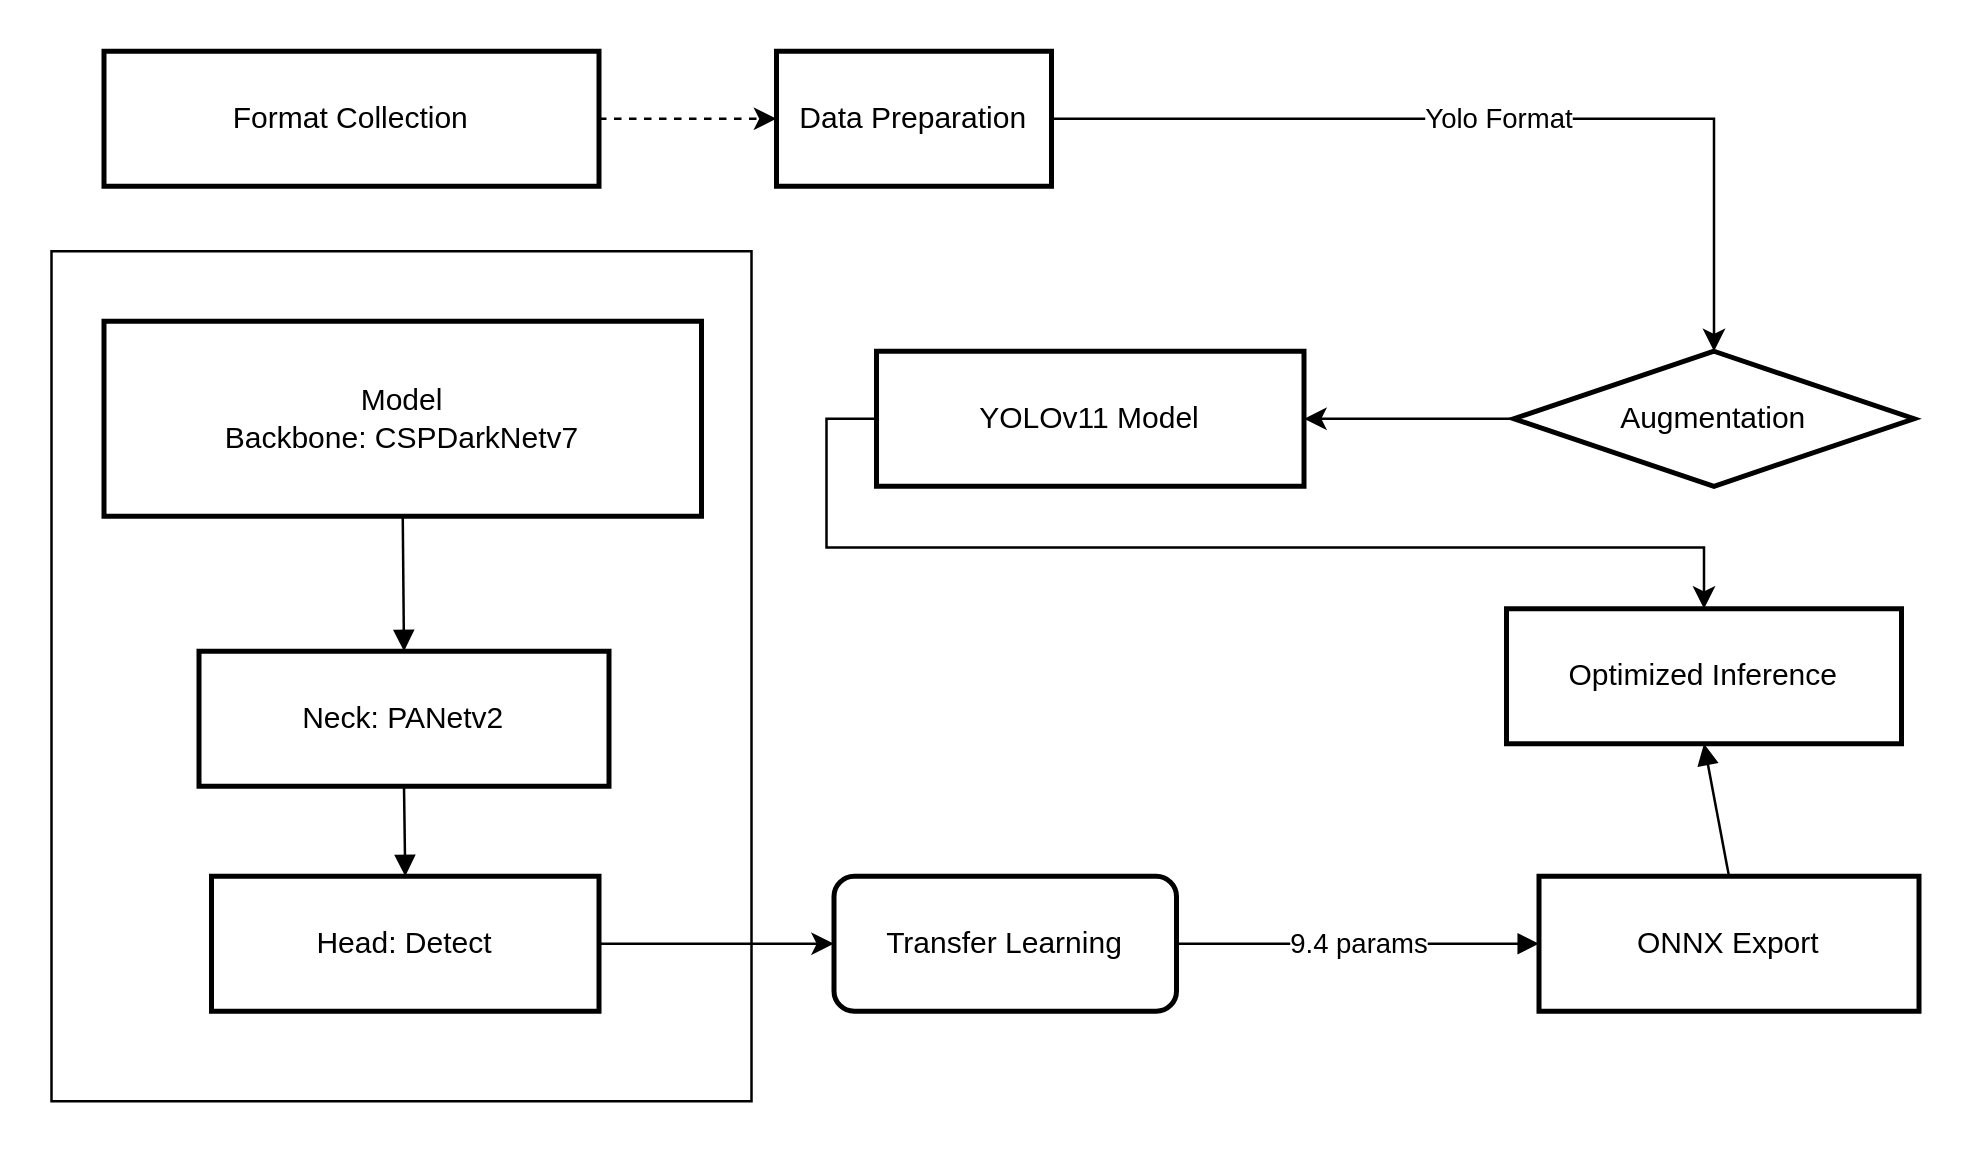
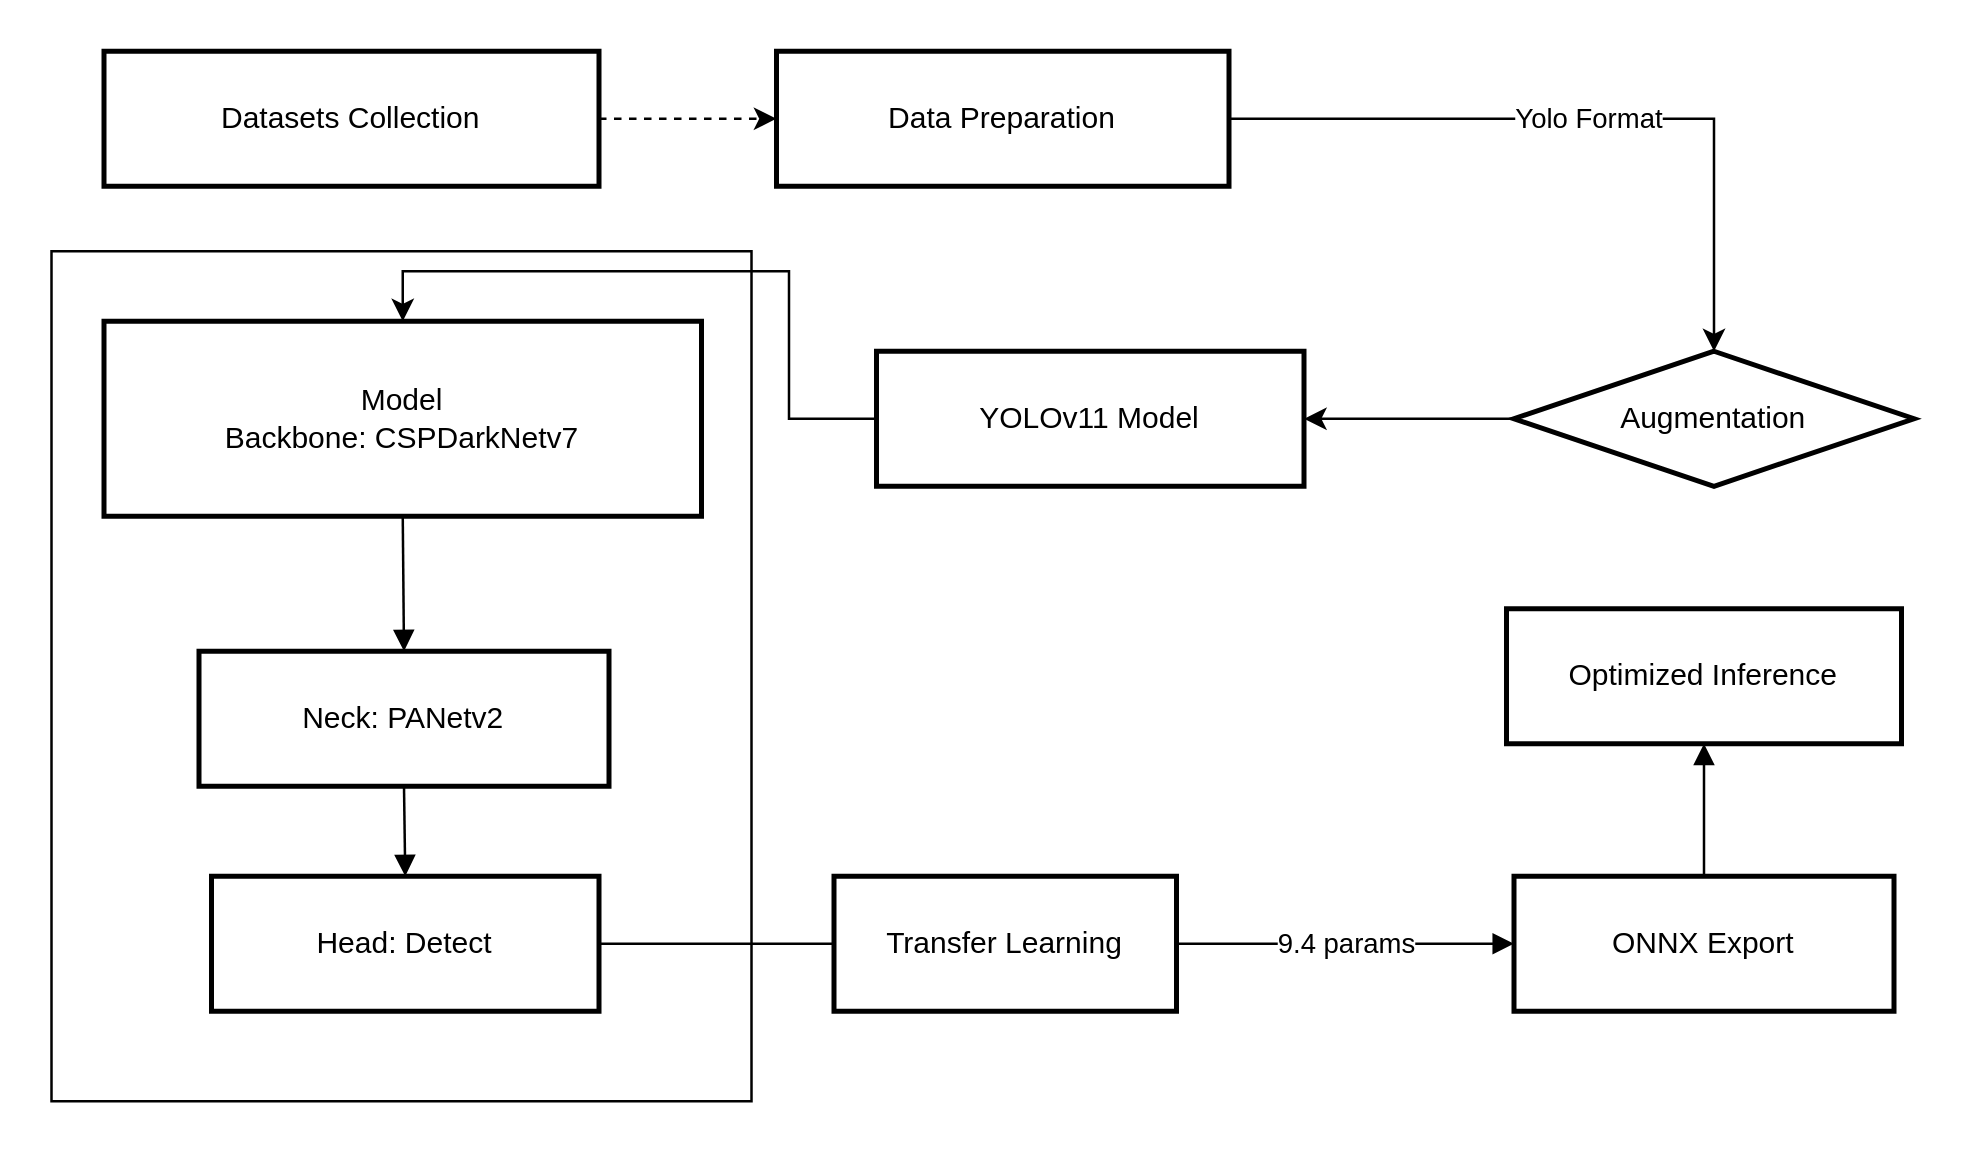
node "Format Collection": label "Format Collection" -> "Datasets Collection"
node "Data Preparation": size 275x135 -> 453x135
edge "YOLOv11 Model" -> "Optimized Inference": now "YOLOv11 Model" -> "Model Backbone: CSPDarkNetv7"
edge "Head: Detect" -> "Transfer Learning": arrowhead classic -> none
node "Transfer Learning": shape rounded rectangle -> rectangle
node "ONNX Export": moved (1729, 944) -> (1704, 944)
